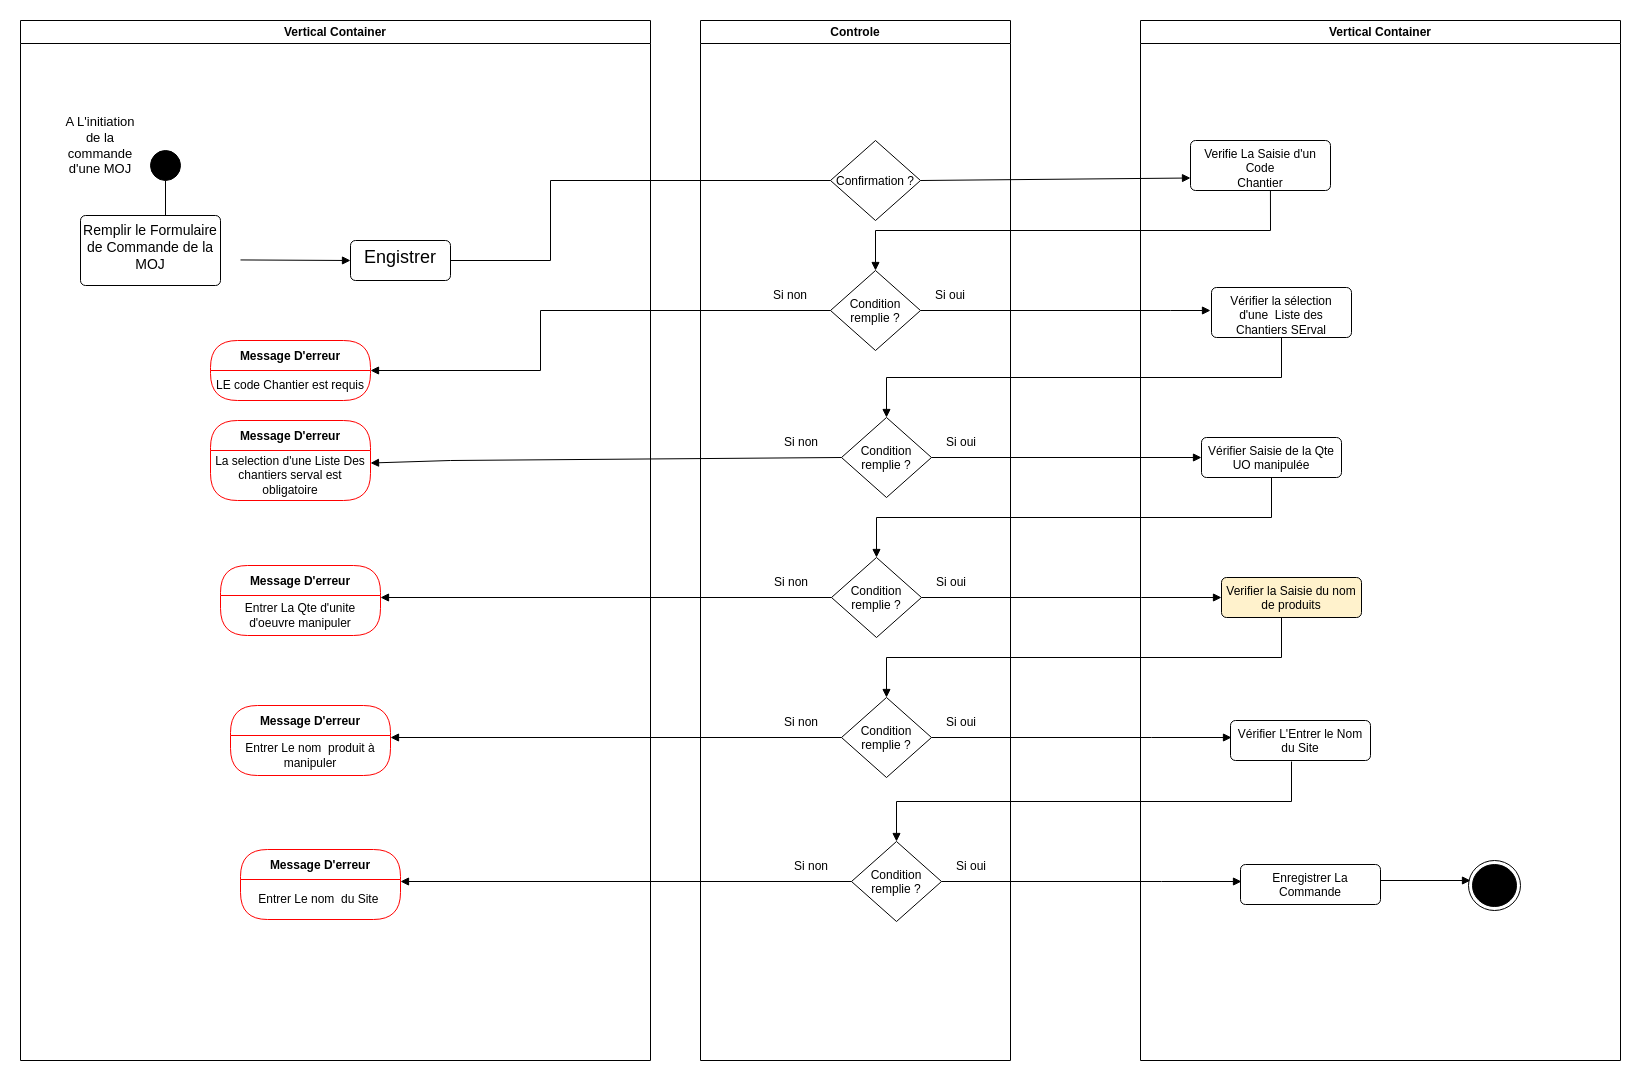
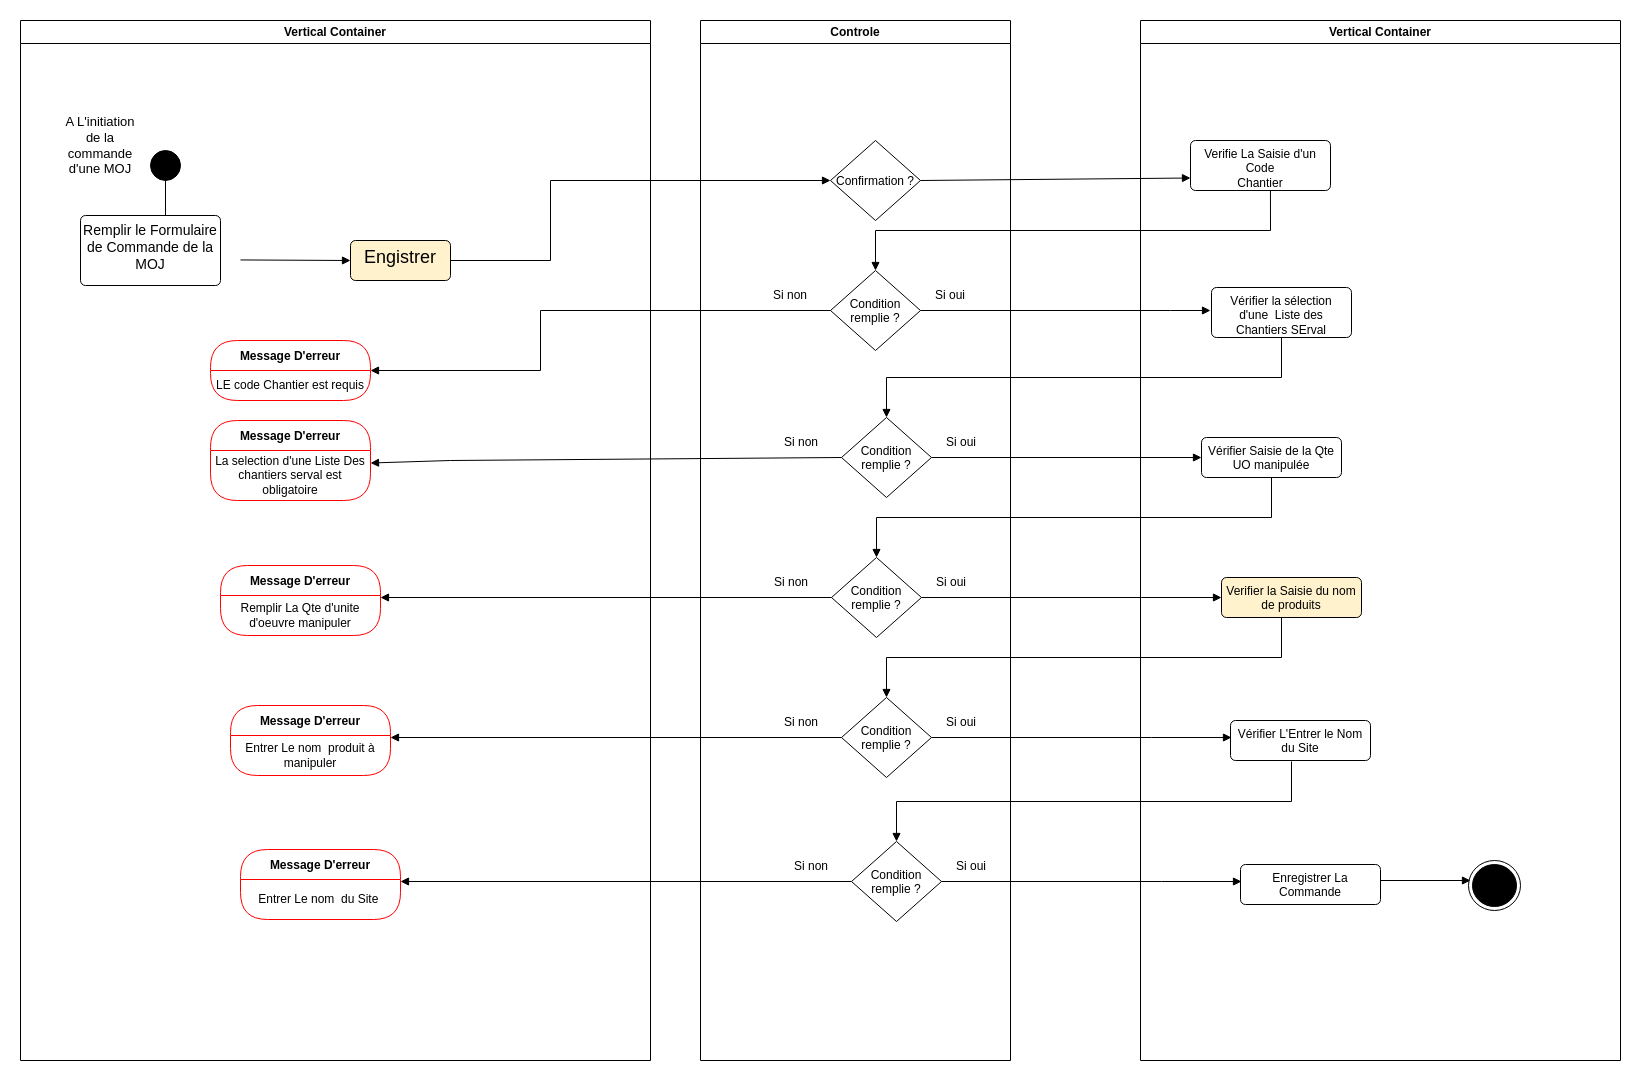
edge "Confirmation ?" -- "Engistrer": arrowhead none -> block
node "Engistrer": fillcolor #ffffff -> #fff2cc
node "Entrer La Qte d'unite d'oeuvre manipuler": label "Entrer La Qte d'unite d'oeuvre manipuler" -> "Remplir La Qte d'unite d'oeuvre manipuler"
